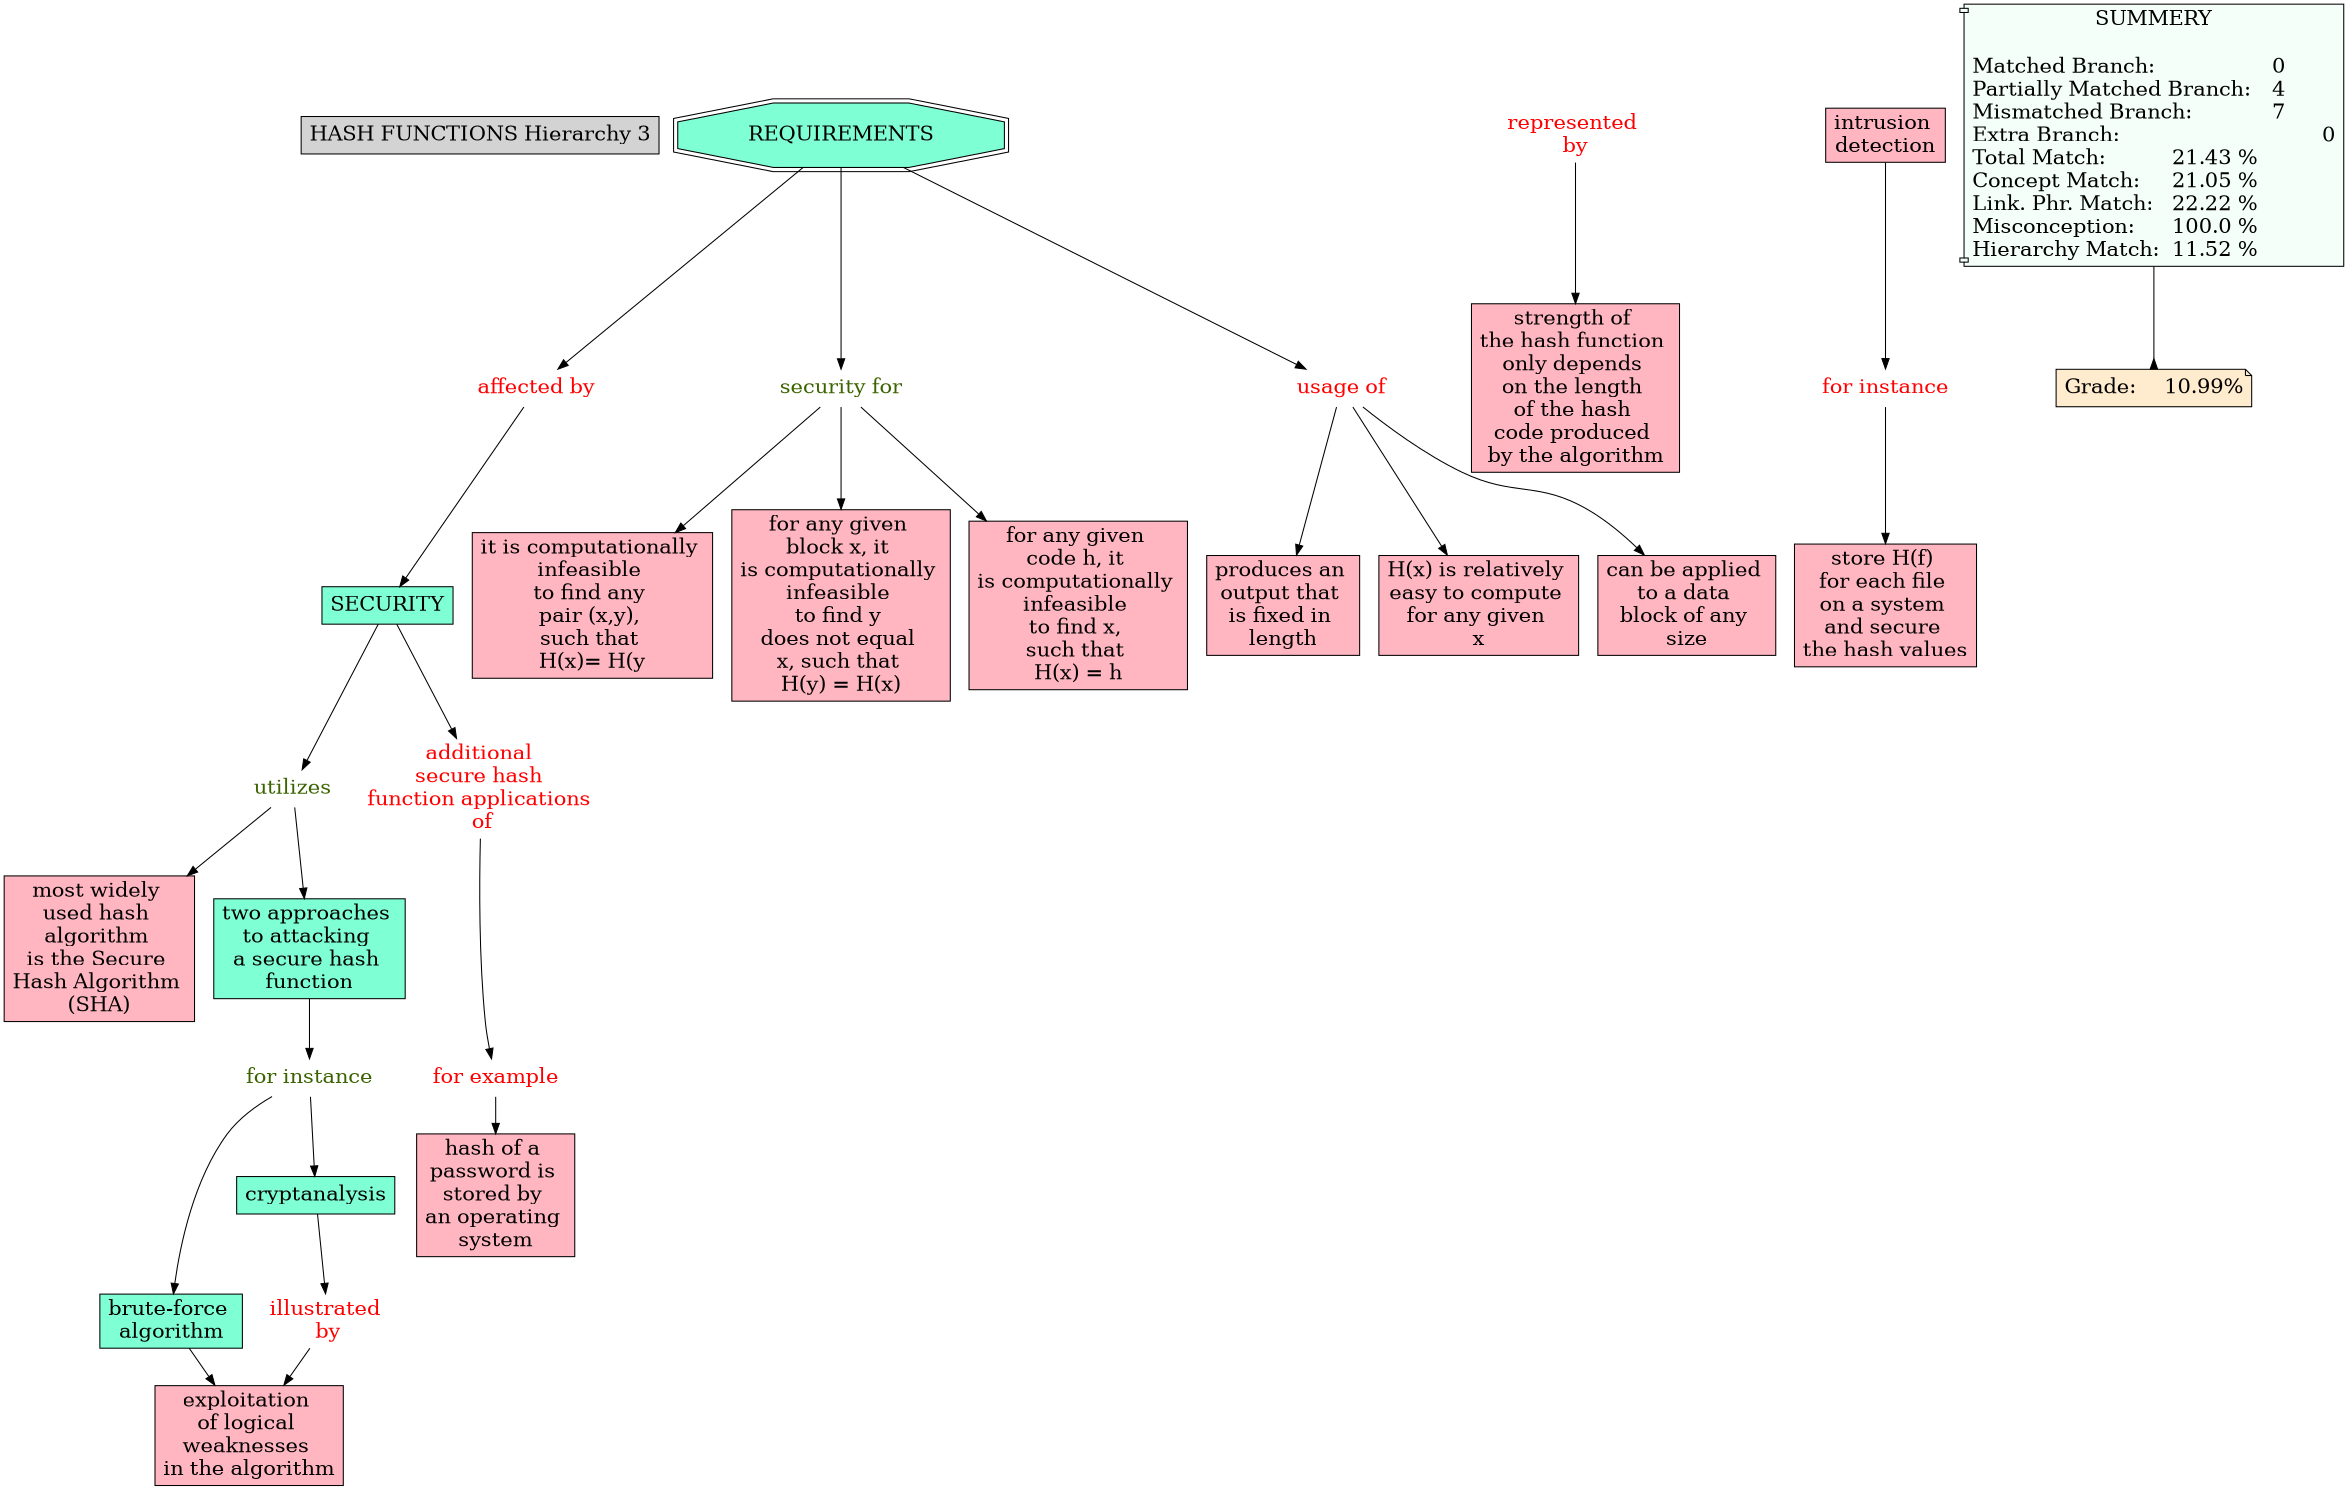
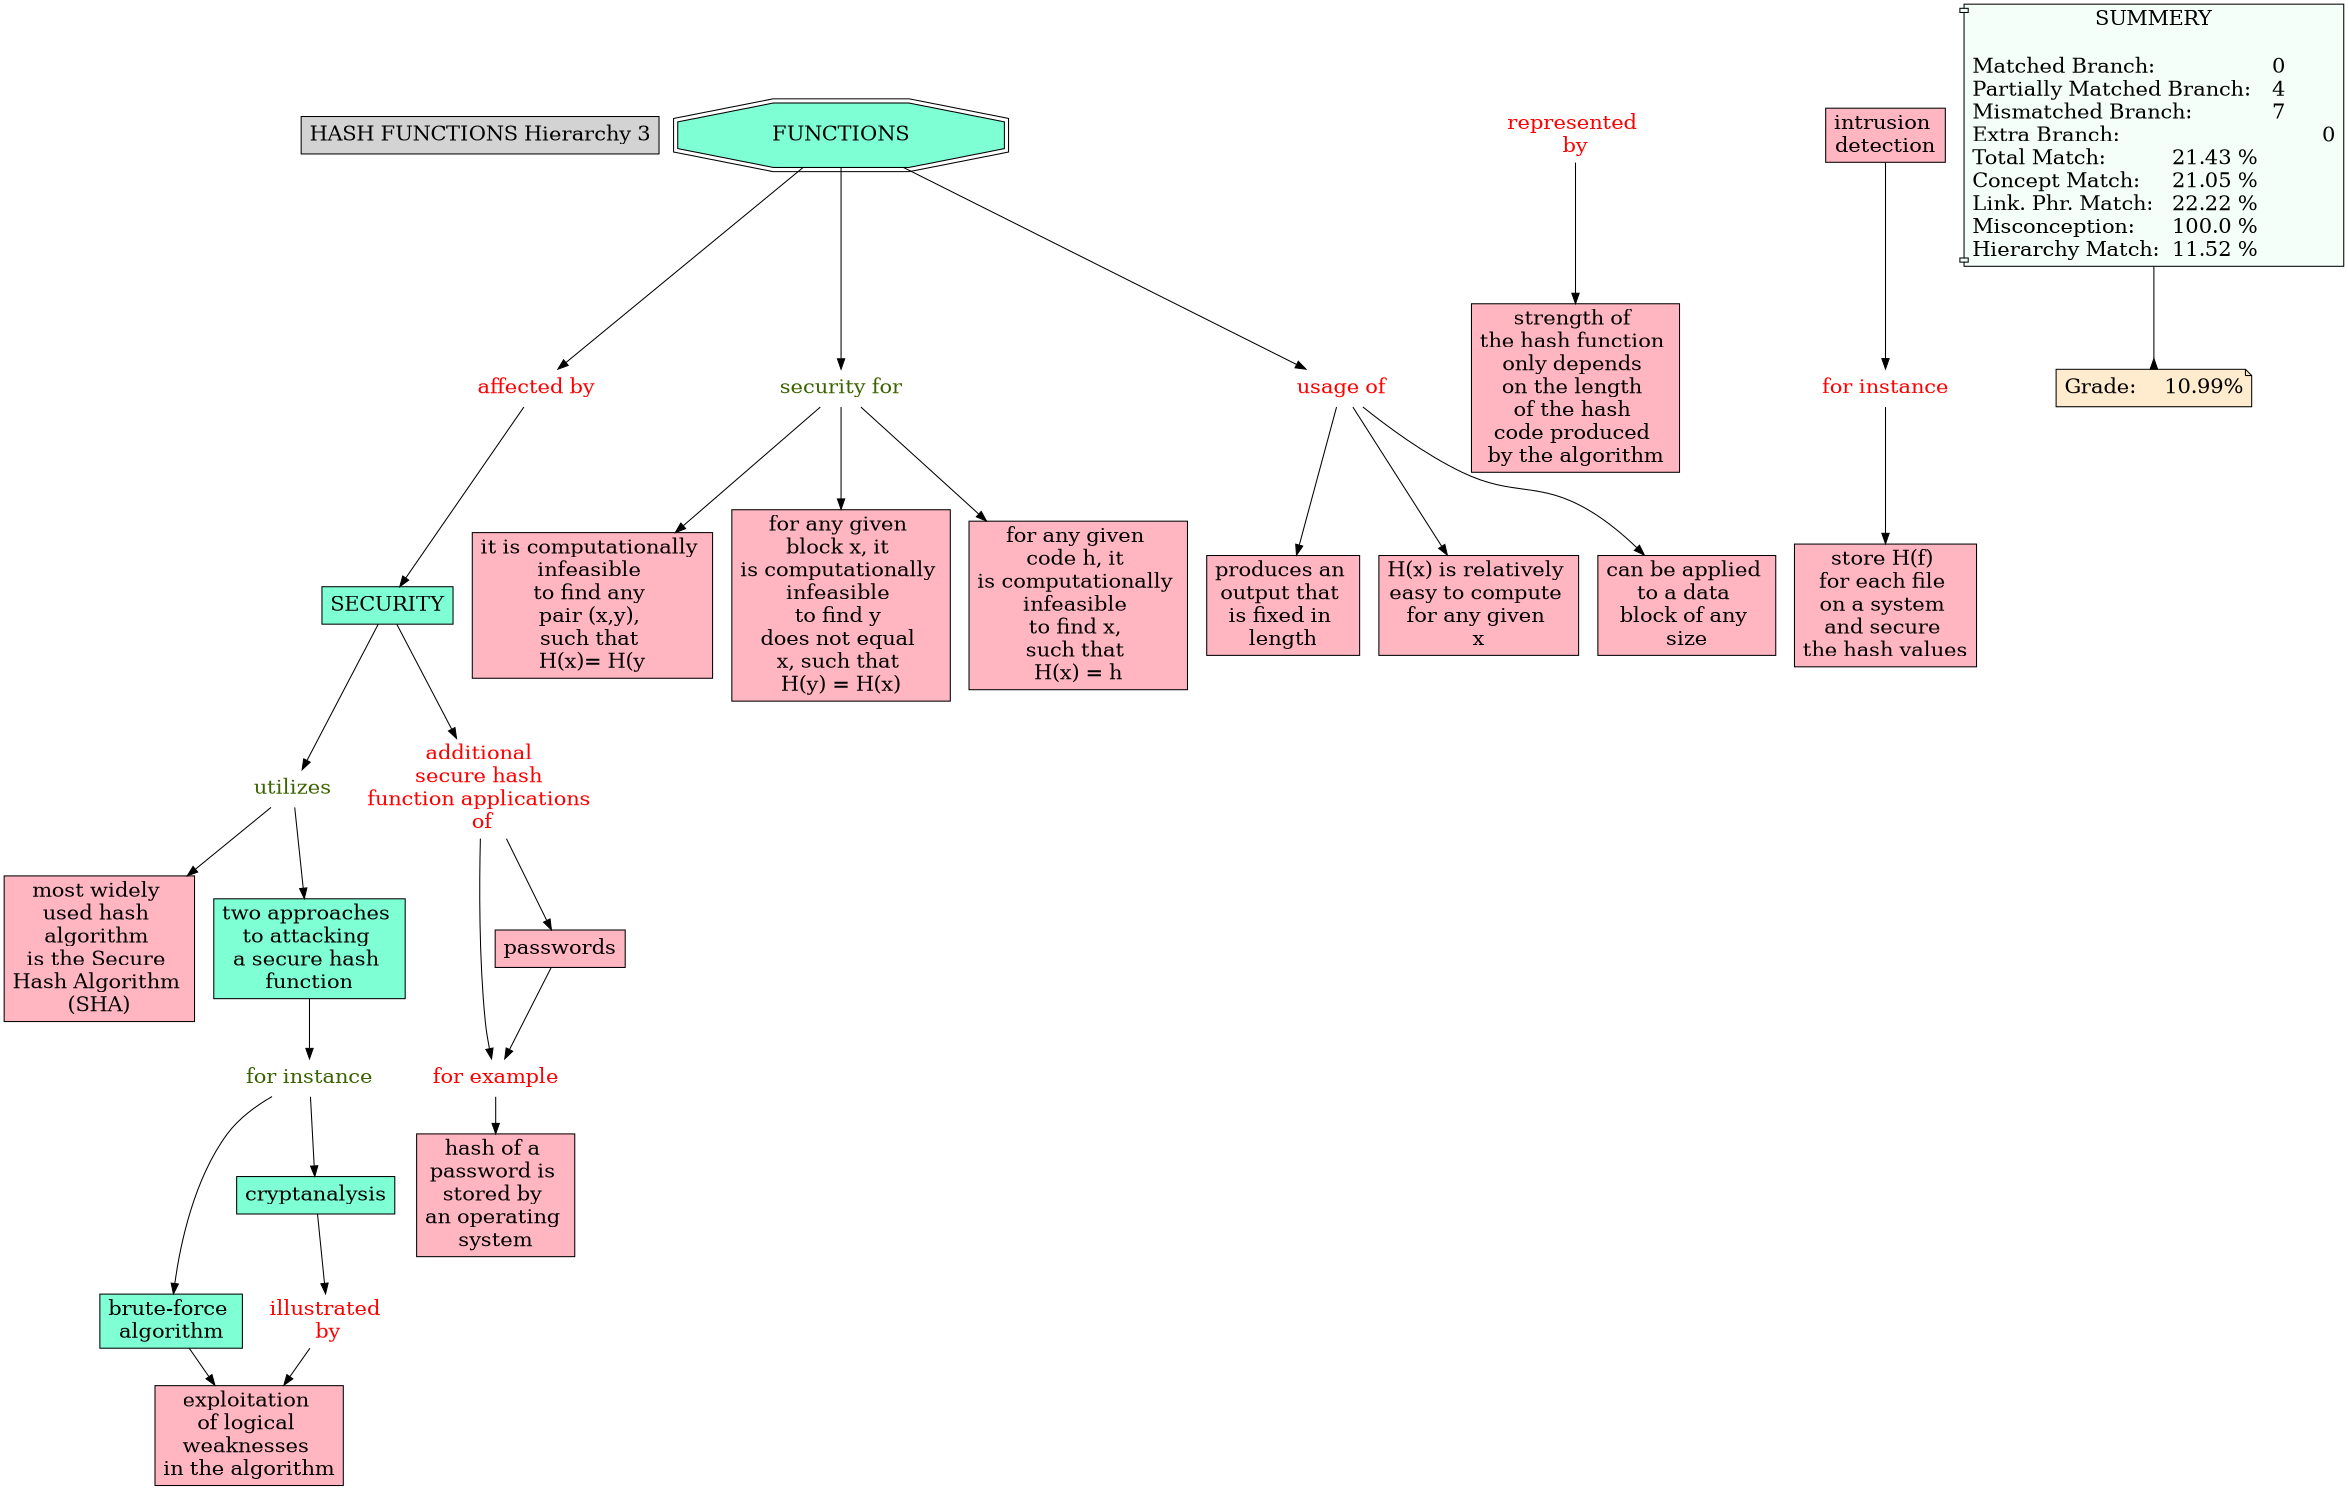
node "REQUIREMENTS": label "REQUIREMENTS" -> "FUNCTIONS"
node "passwords": added
